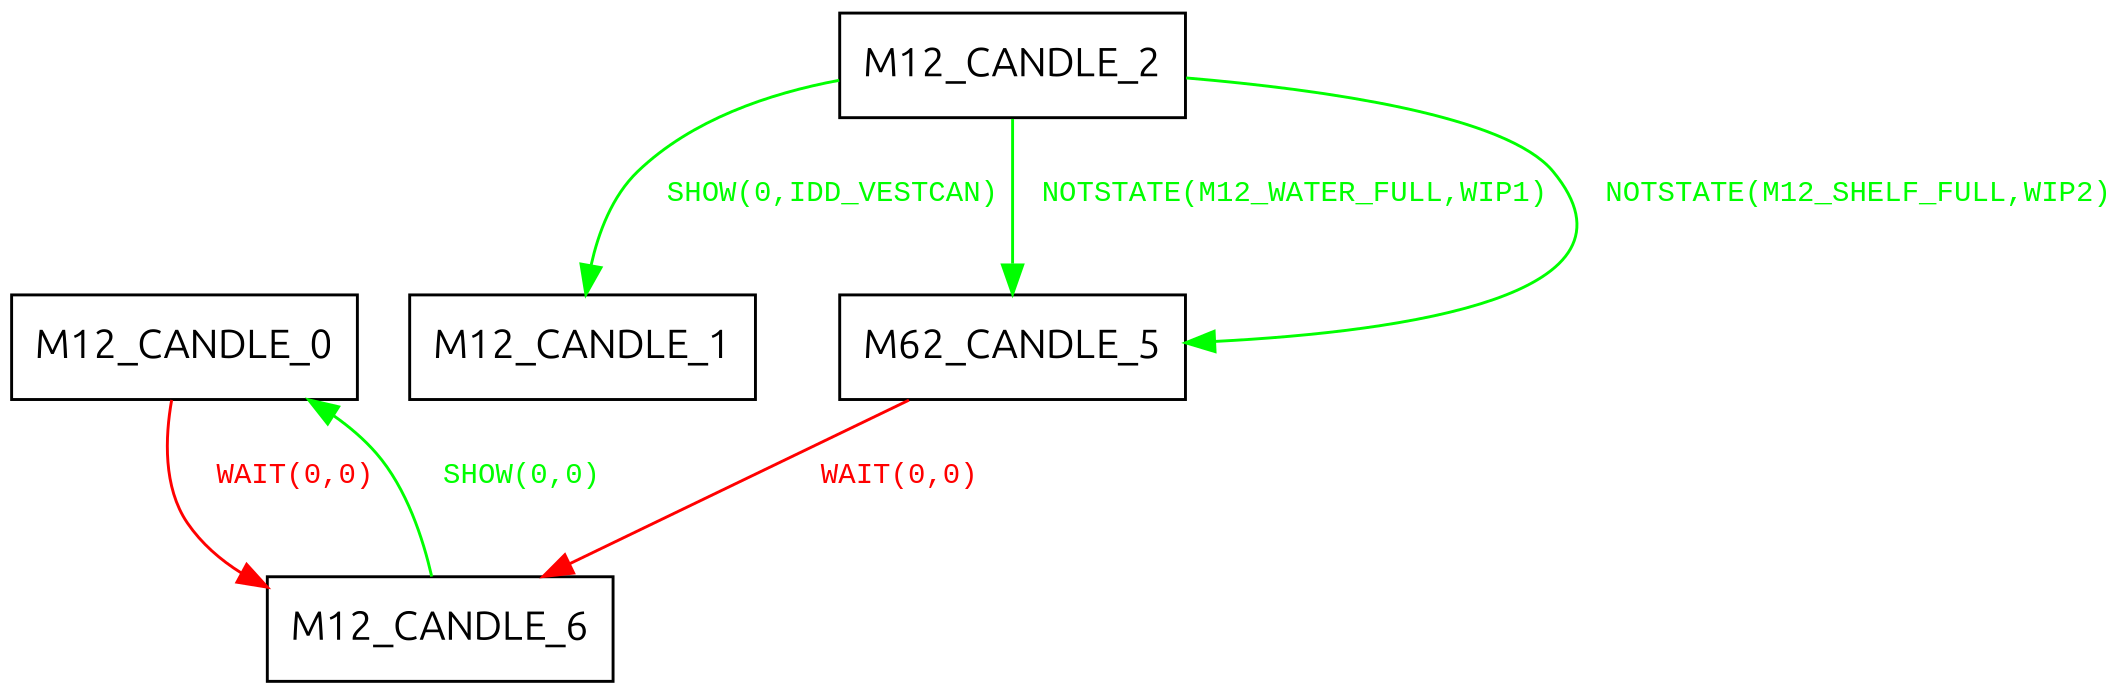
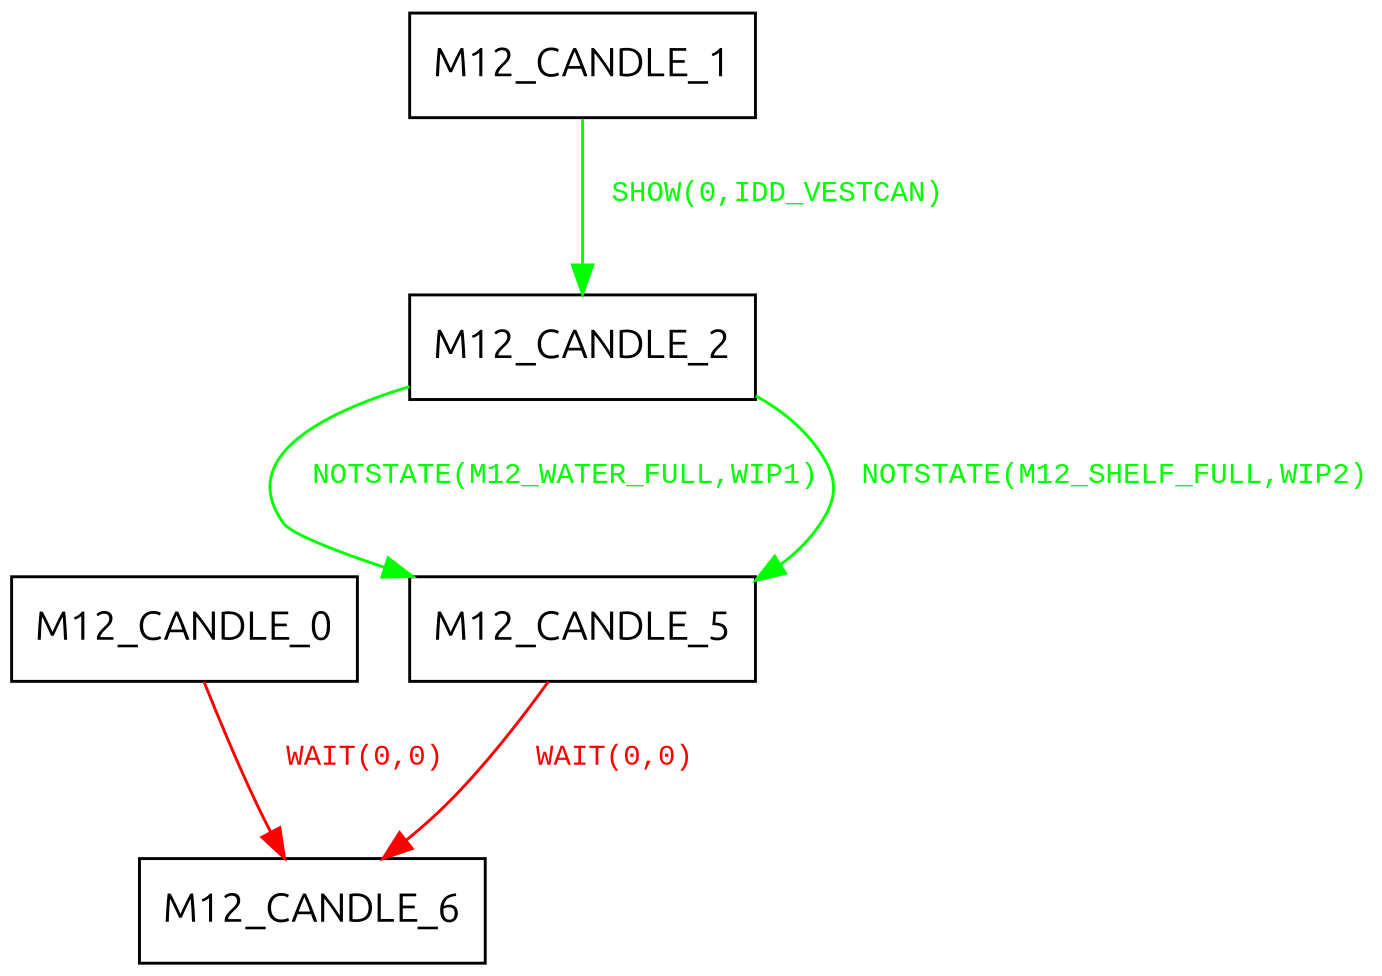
edge "M12_CANDLE_2" -> "M12_CANDLE_1": reversed
node "M62_CANDLE_5": label "M62_CANDLE_5" -> "M12_CANDLE_5"
edge "M12_CANDLE_6" -> "M12_CANDLE_0": removed, label "SHOW(0,0)"
